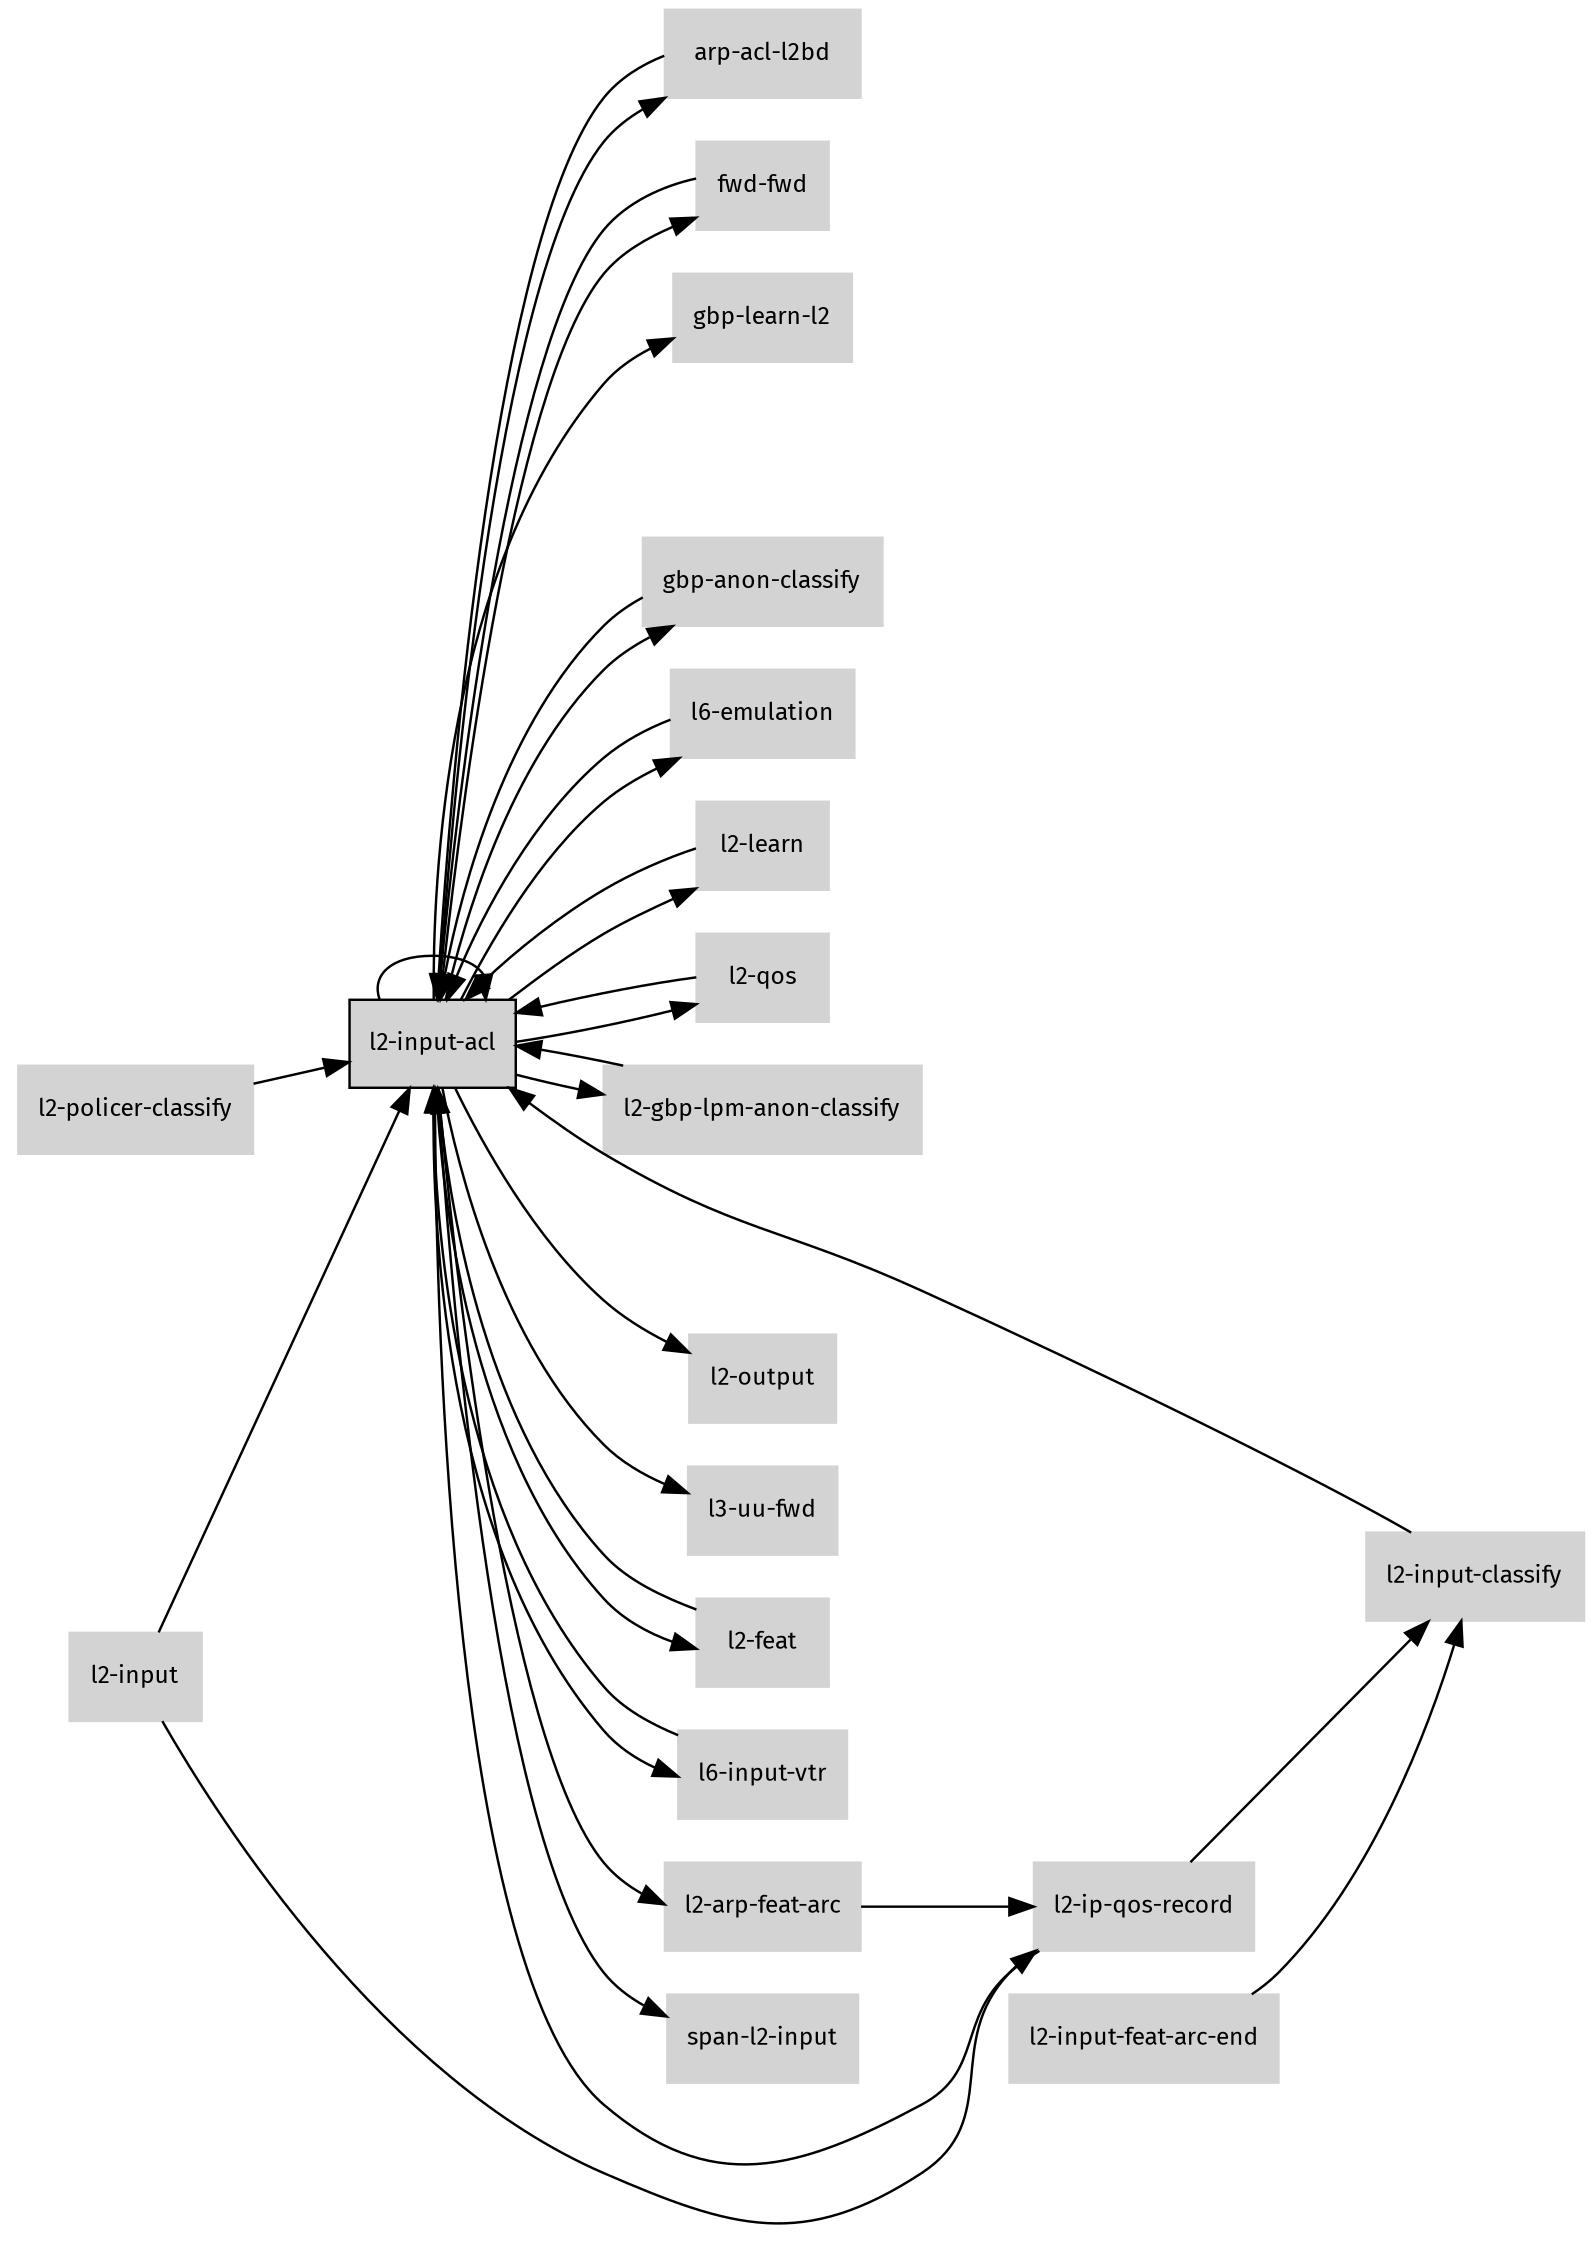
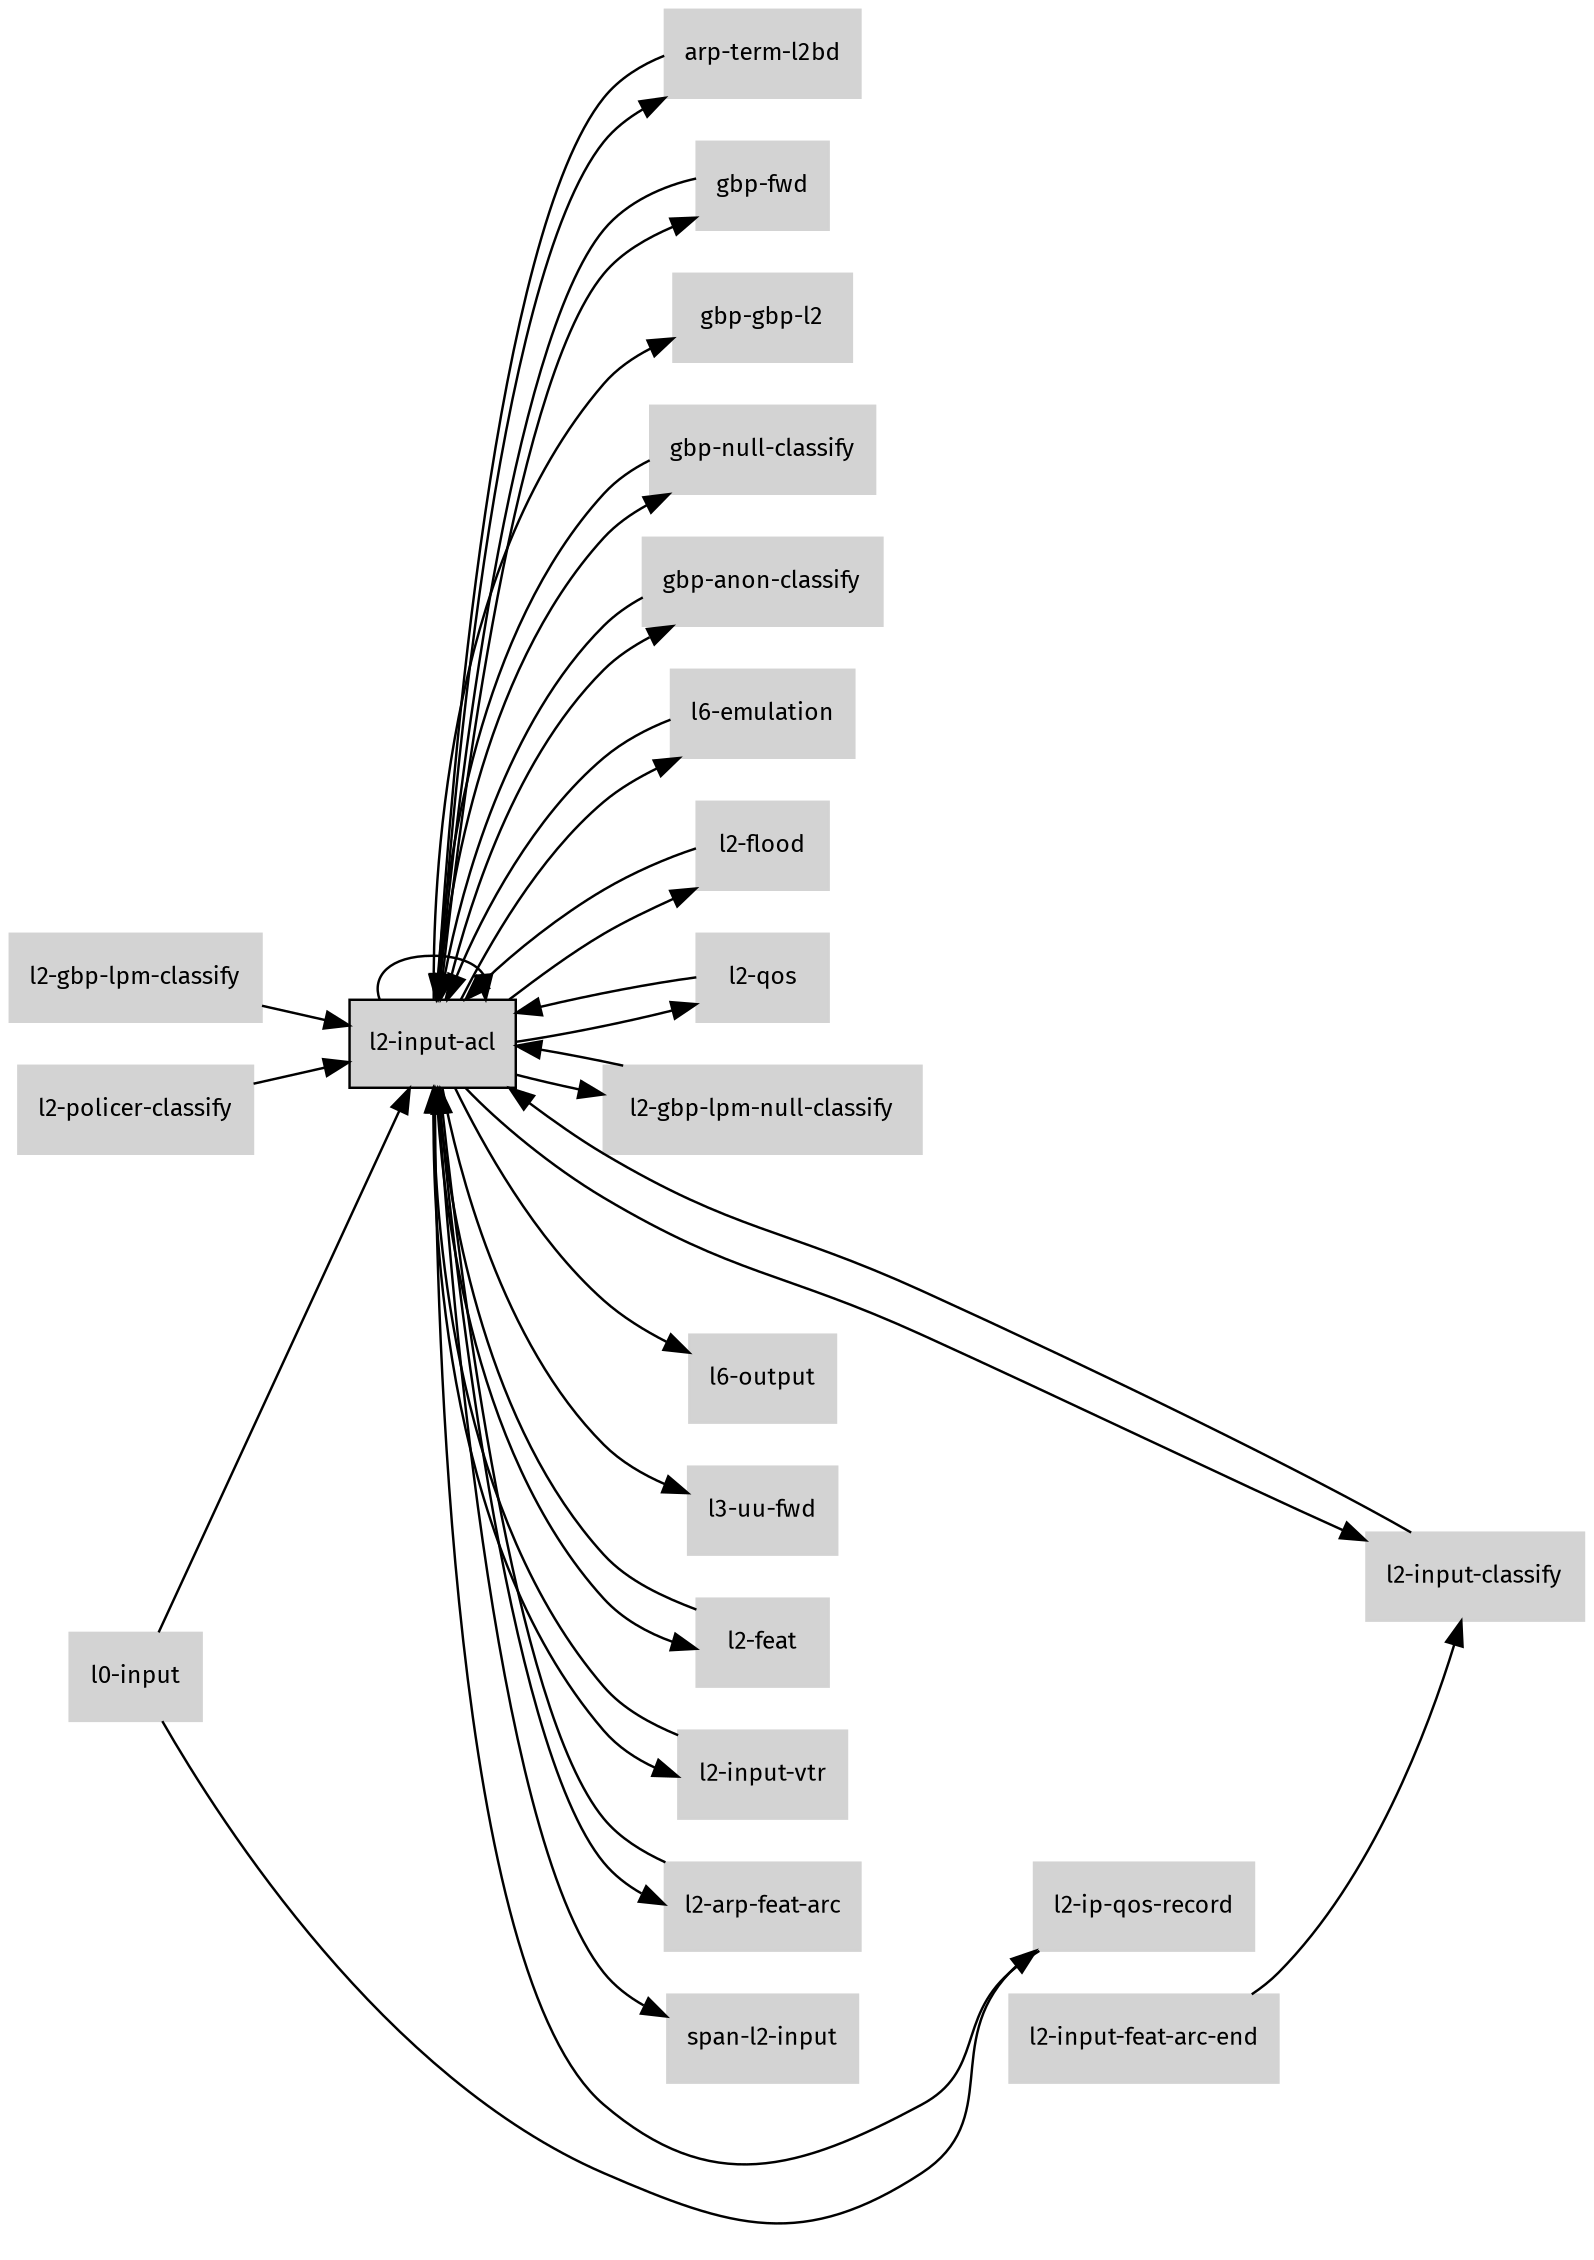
node "arp-acl-l2bd": label "arp-acl-l2bd" -> "arp-term-l2bd"
node "fwd-fwd": label "fwd-fwd" -> "gbp-fwd"
node "gbp-learn-l2": label "gbp-learn-l2" -> "gbp-gbp-l2"
node "gbp-null-classify": added
node "l2-learn": label "l2-learn" -> "l2-flood"
node "l2-gbp-lpm-classify": added
node "l2-gbp-lpm-anon-classify": label "l2-gbp-lpm-anon-classify" -> "l2-gbp-lpm-null-classify"
node "l2-output": label "l2-output" -> "l6-output"
node "l2-input": label "l2-input" -> "l0-input"
edge "l2-ip-qos-record" -> "l2-input-classify": now "l2-input-acl" -> "l2-input-classify"
node "l6-input-vtr": label "l6-input-vtr" -> "l2-input-vtr"
edge "l2-arp-feat-arc" -> "l2-ip-qos-record": now "l2-arp-feat-arc" -> "l2-input-acl"
